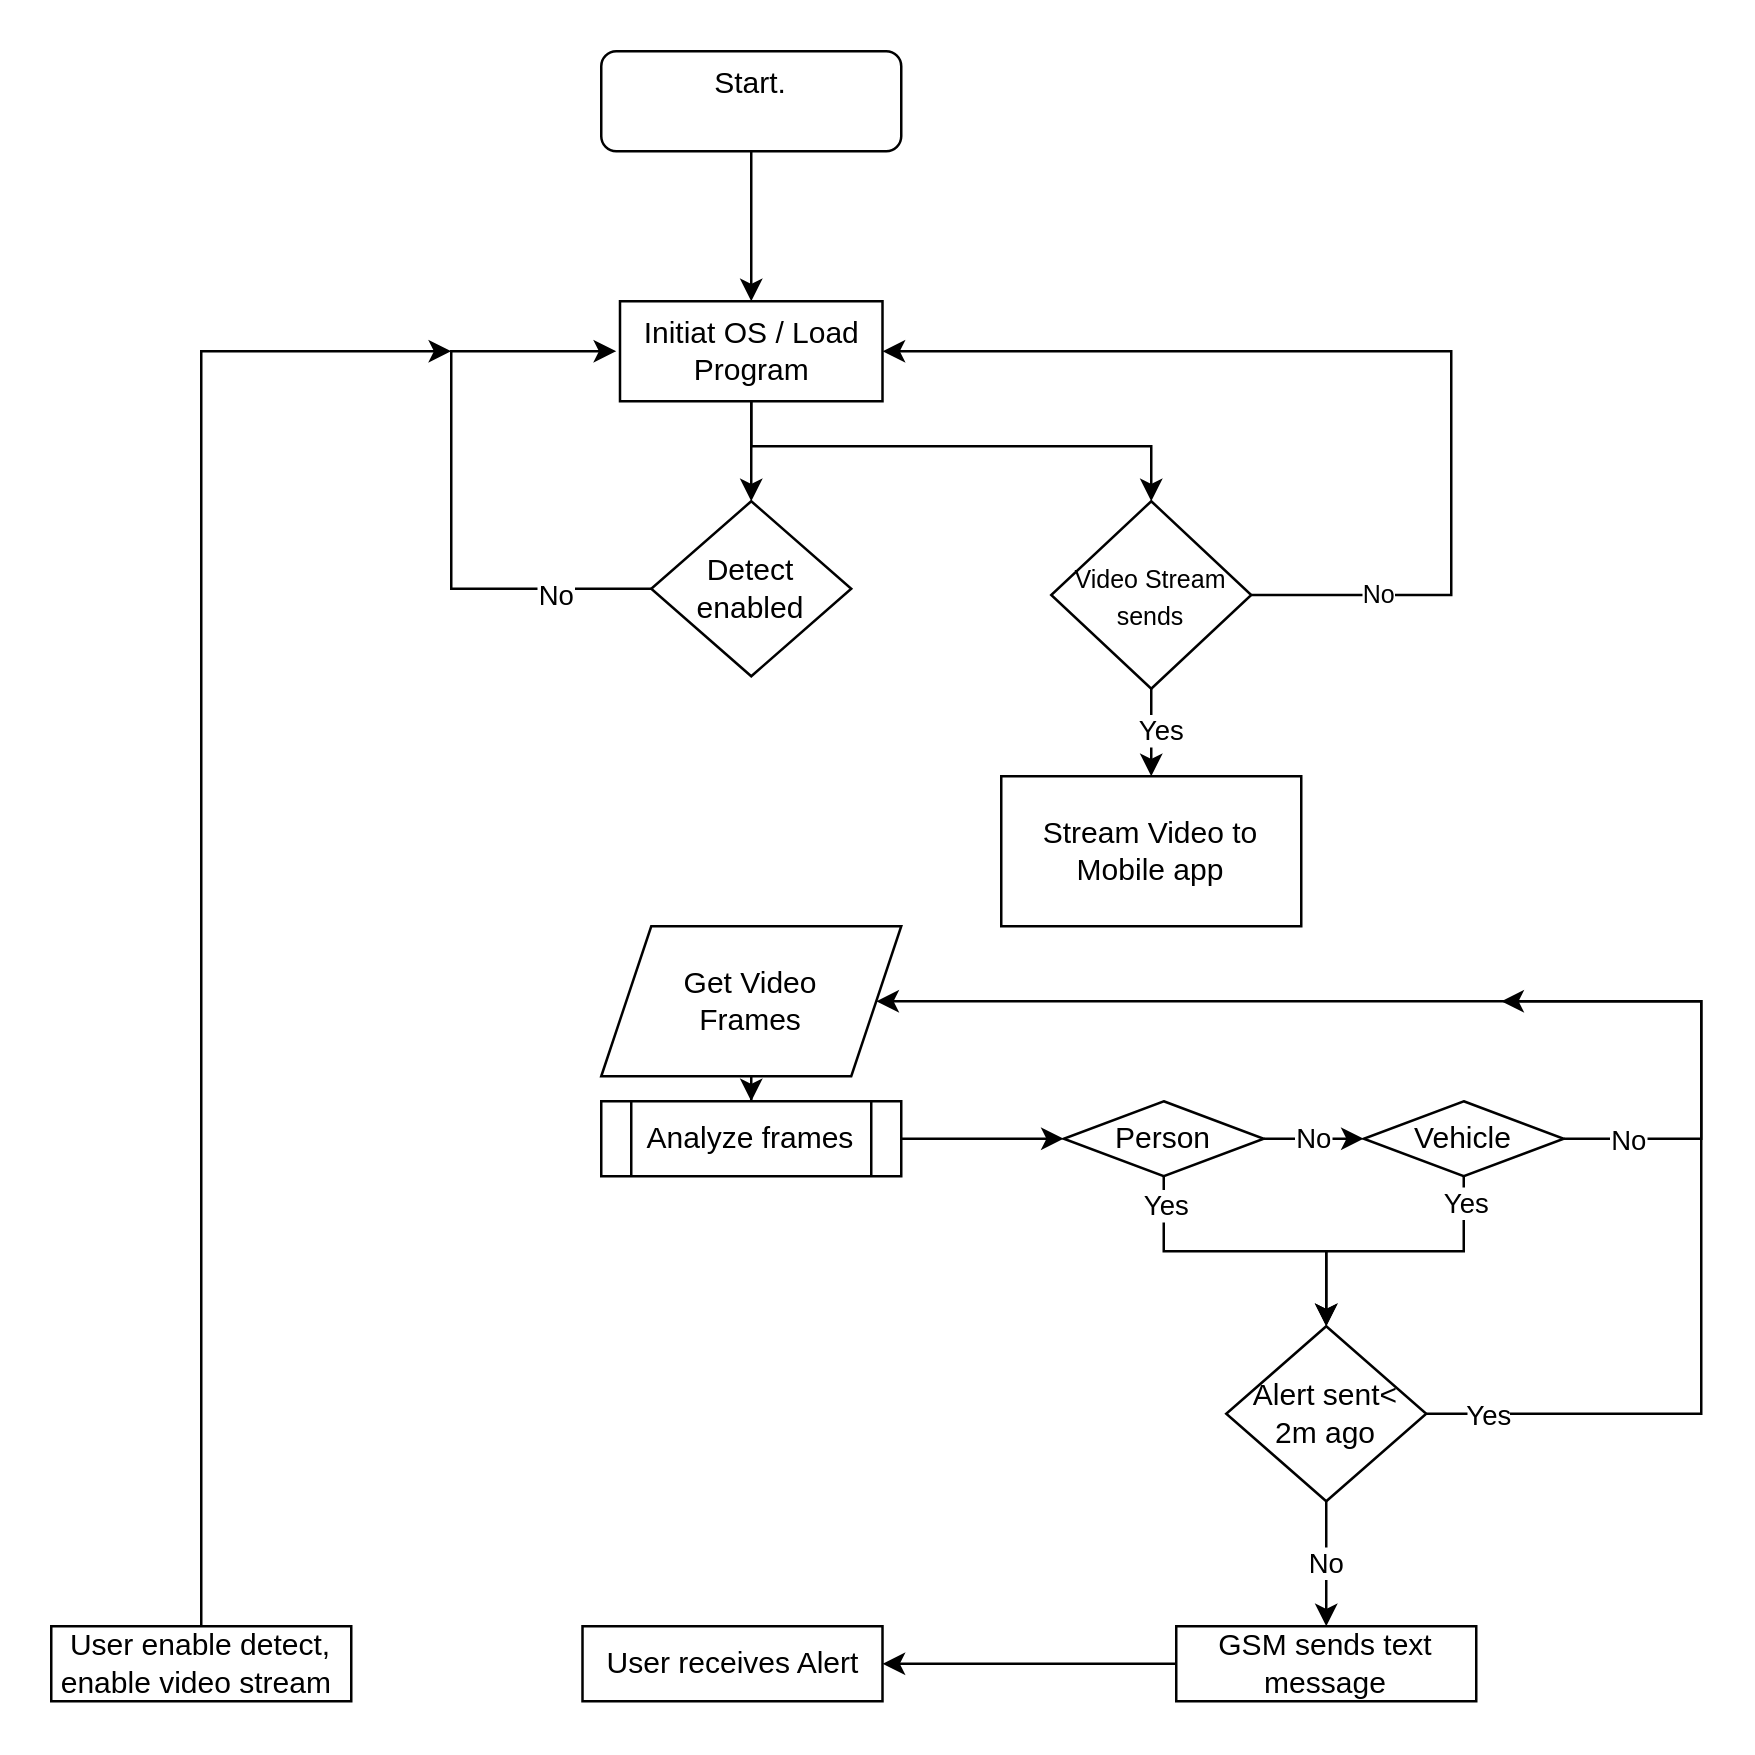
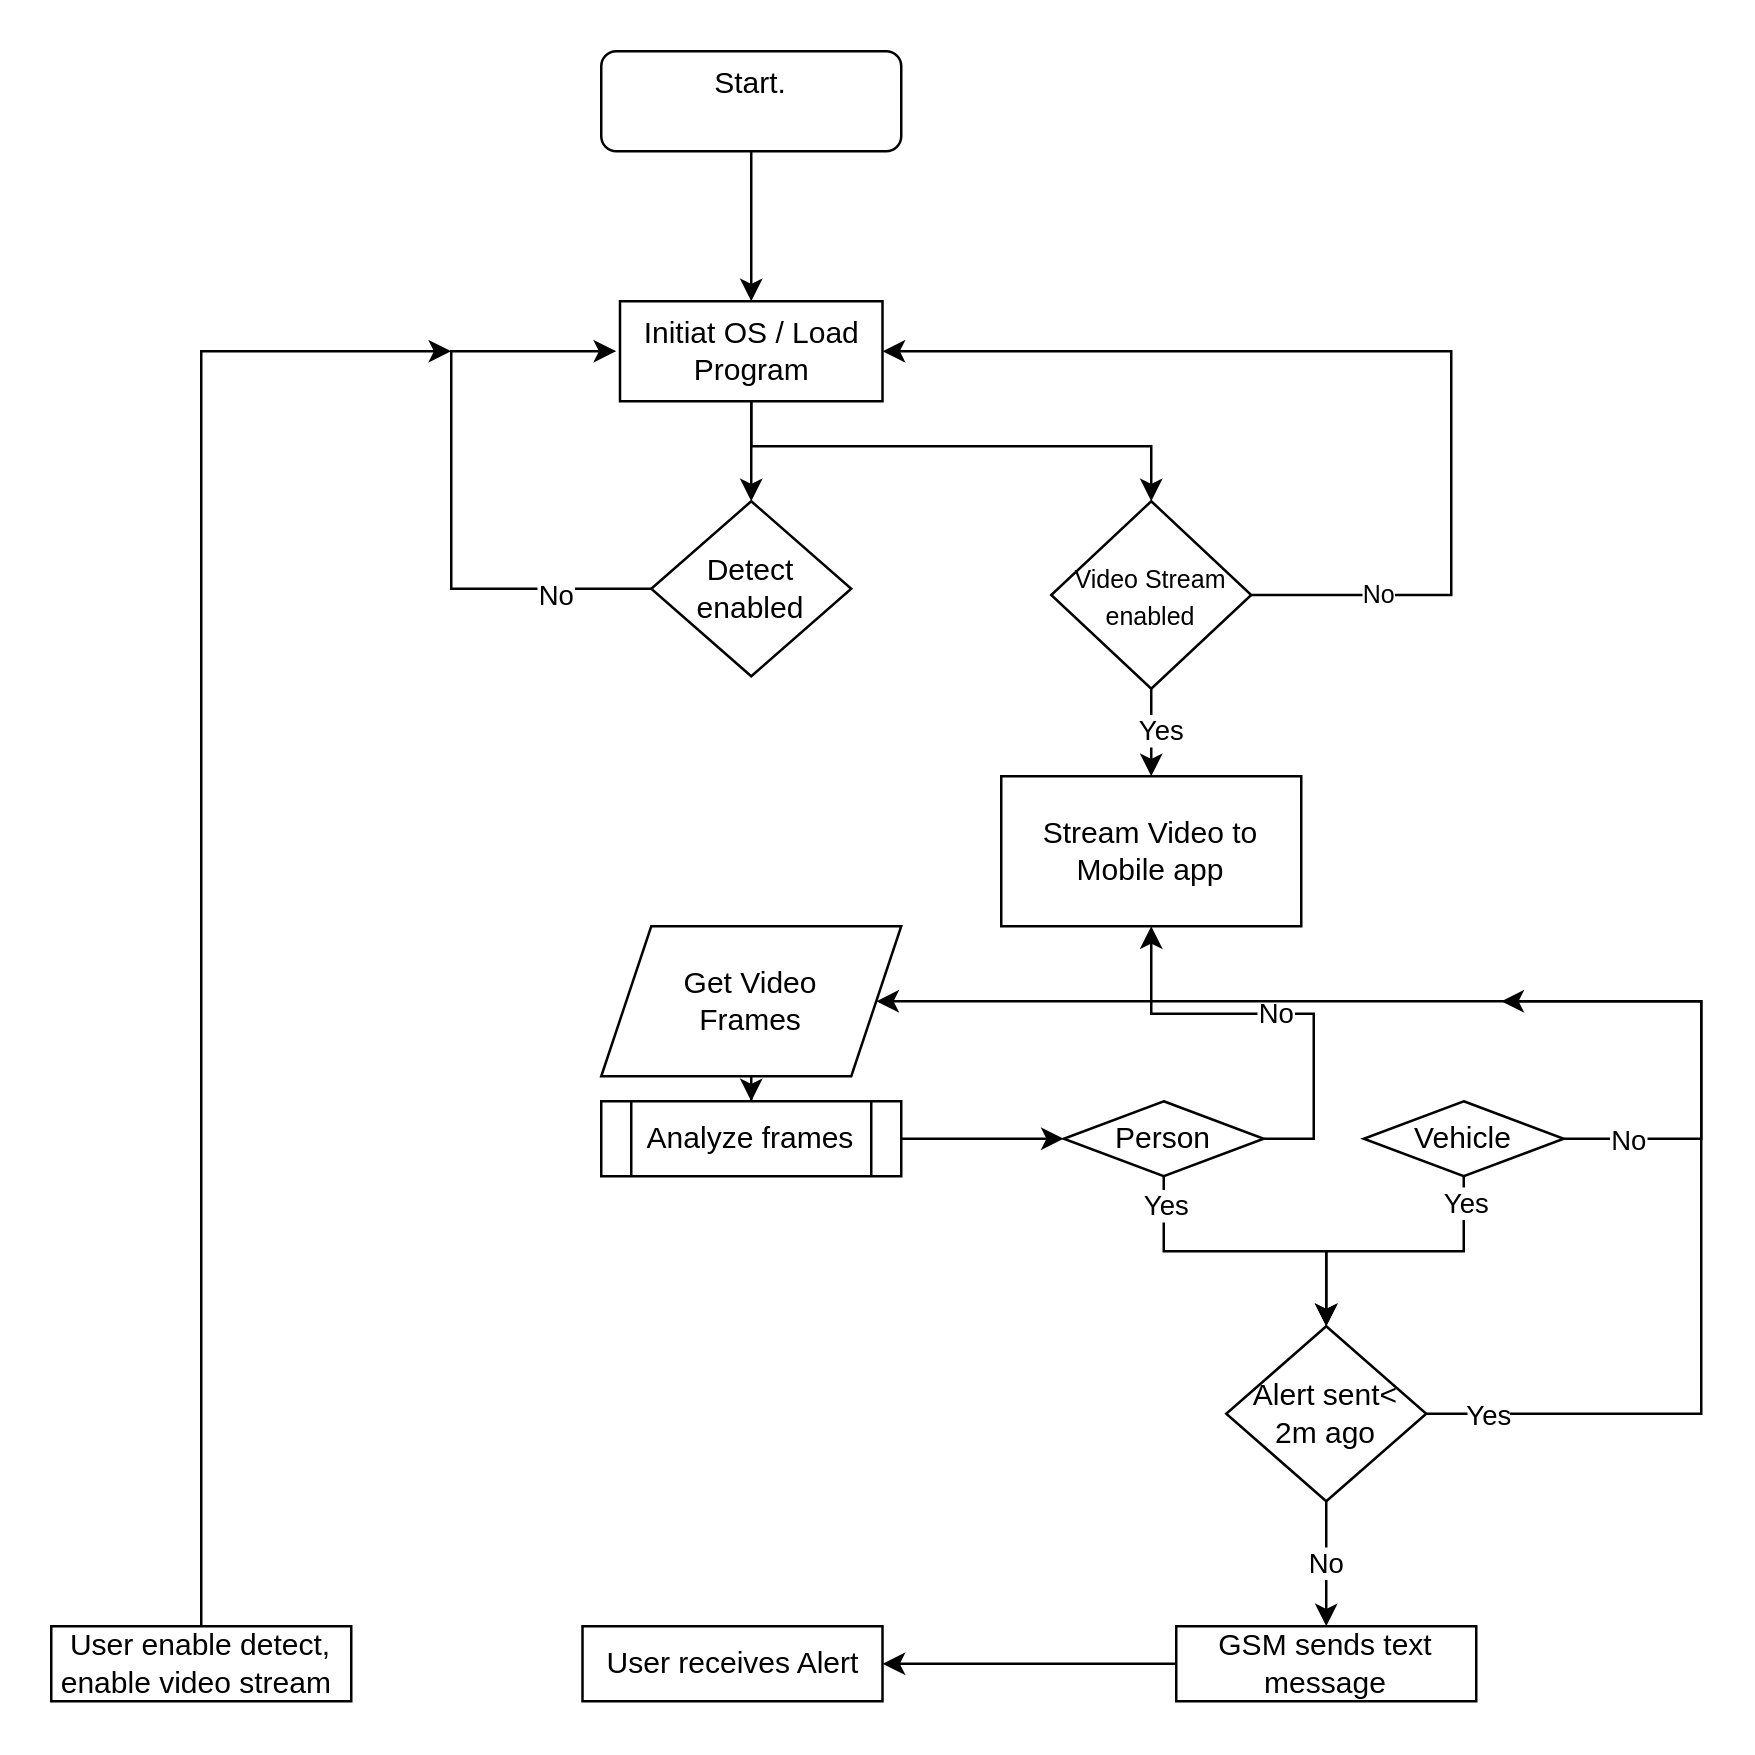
node "Video Stream sends": label "Video Stream sends" -> "Video Stream enabled"
edge "Person" -> "Vehicle": now "Person" -> "Stream Video to Mobile app"
